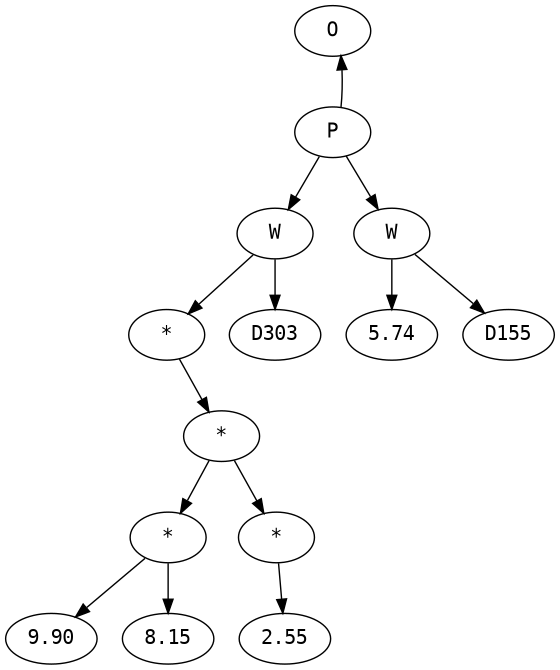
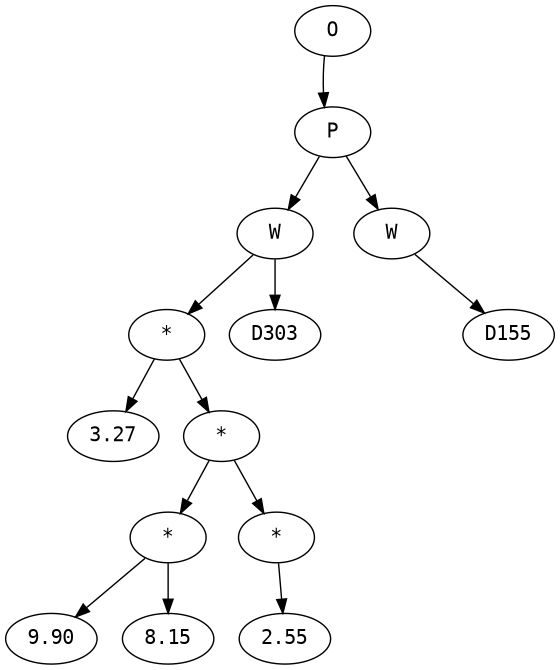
edge "P" -> "O": reversed
node "5.74": removed
node "3.27": added
